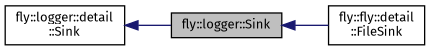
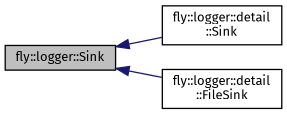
edge "fly::logger::Sink" -> "fly::logger::detail ::Sink": reversed
node "fly::fly::detail ::FileSink": label "fly::fly::detail ::FileSink" -> "fly::logger::detail ::FileSink"
